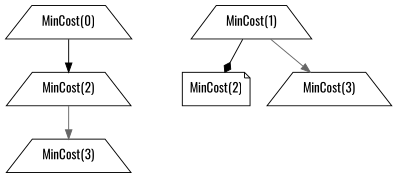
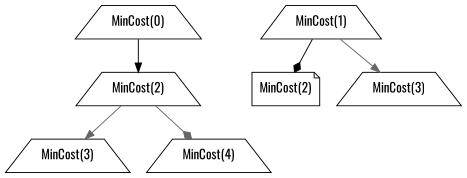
node "MinCost(4)": added
